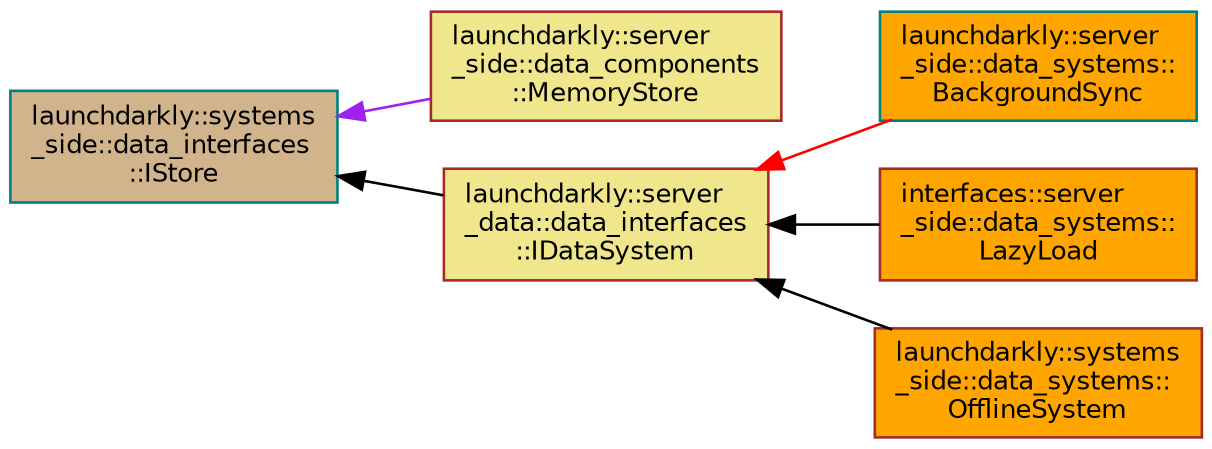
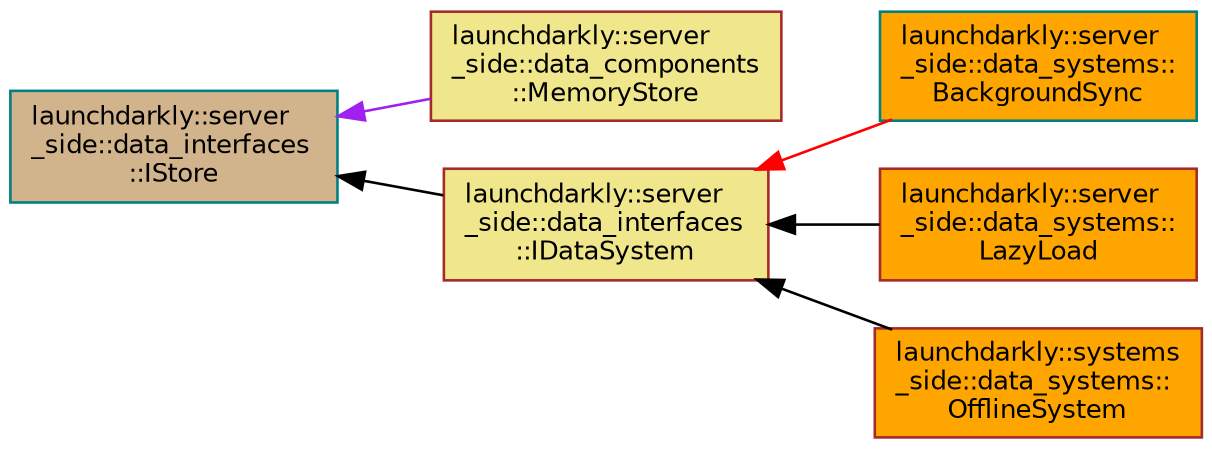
node "launchdarkly::systems _side::data_interfaces ::IStore": label "launchdarkly::systems _side::data_interfaces ::IStore" -> "launchdarkly::server _side::data_interfaces ::IStore"
node "launchdarkly::server _data::data_interfaces ::IDataSystem": label "launchdarkly::server _data::data_interfaces ::IDataSystem" -> "launchdarkly::server _side::data_interfaces ::IDataSystem"
node "interfaces::server _side::data_systems:: LazyLoad": label "interfaces::server _side::data_systems:: LazyLoad" -> "launchdarkly::server _side::data_systems:: LazyLoad"
